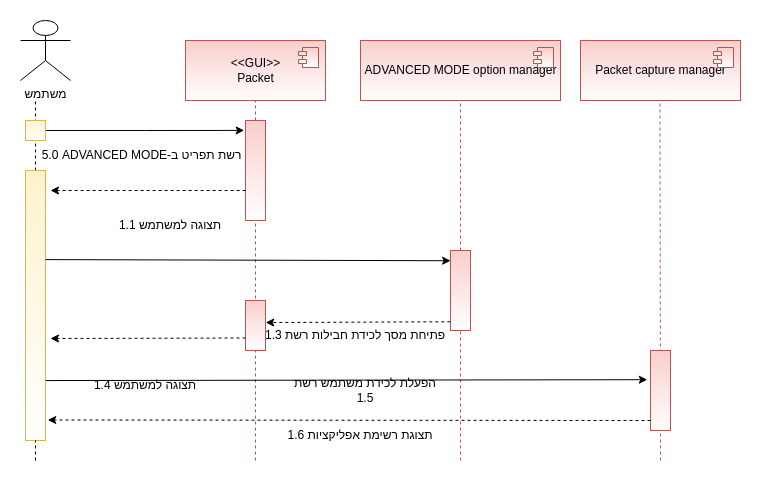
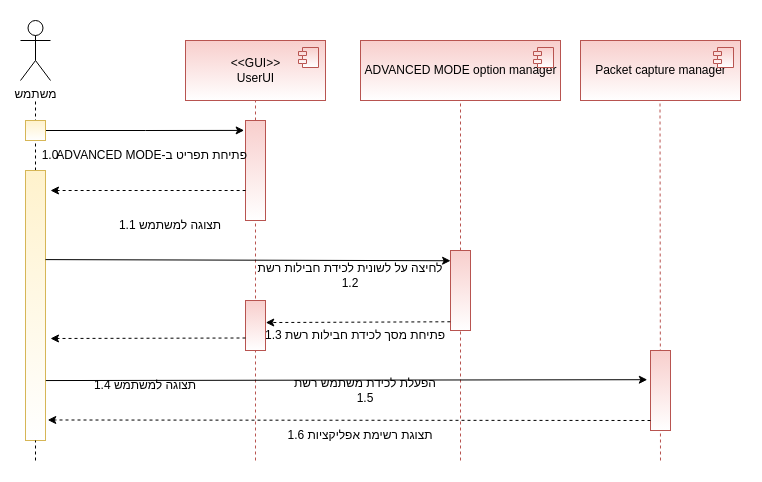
node "משתמש": size 50x60 -> 30x60
node "<<GUI>> Packet": label "<<GUI>> Packet" -> "<<GUI>> UserUI"
node "5.0": label "5.0" -> "1.0"
node "רשת תפריט ב-ADVANCED MODE": label "רשת תפריט ב-ADVANCED MODE" -> "פתיחת תפריט ב-ADVANCED MODE"
node "לחיצה על לשונית לכידת חבילות רשת 1.2": added
